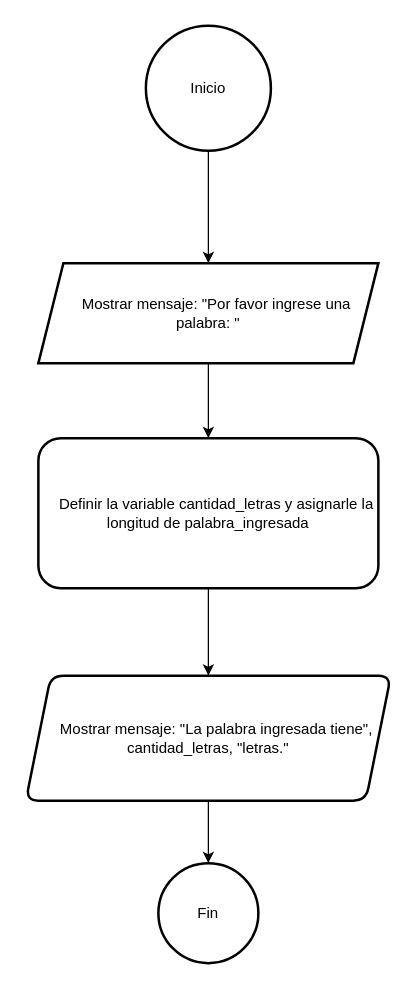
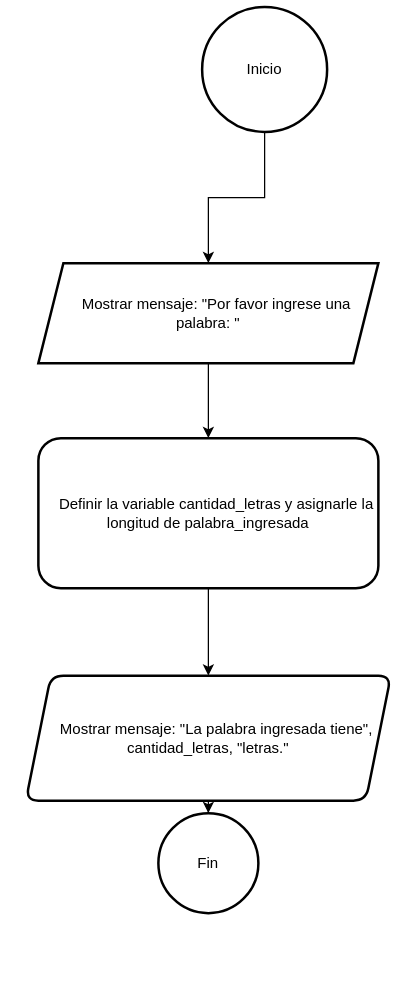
node "Inicio": moved (208, 88) -> (264, 69)
node "Fin": moved (208, 913) -> (208, 863)
